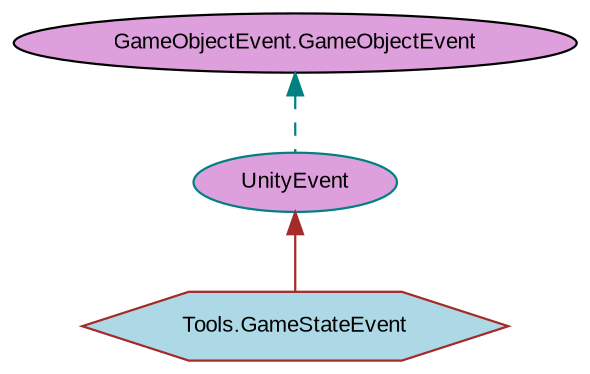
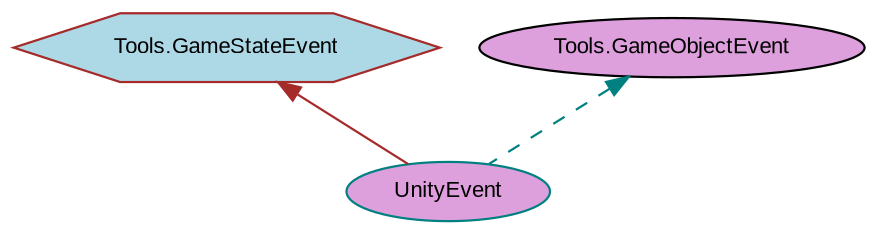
node "GameObjectEvent.GameObjectEvent": label "GameObjectEvent.GameObjectEvent" -> "Tools.GameObjectEvent"
edge "Tools.GameStateEvent" -> "UnityEvent": reversed
